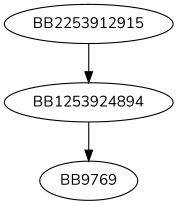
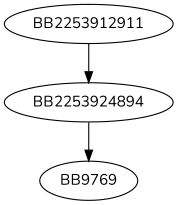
node "BB2253912915": label "BB2253912915" -> "BB2253912911"
node "BB1253924894": label "BB1253924894" -> "BB2253924894"
